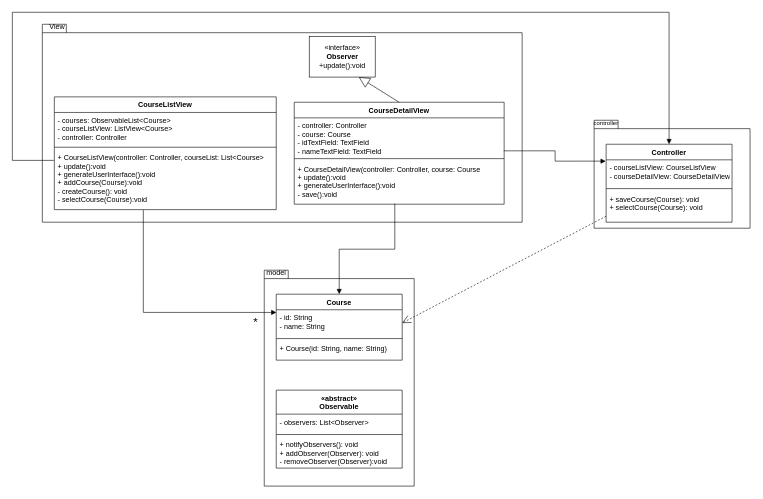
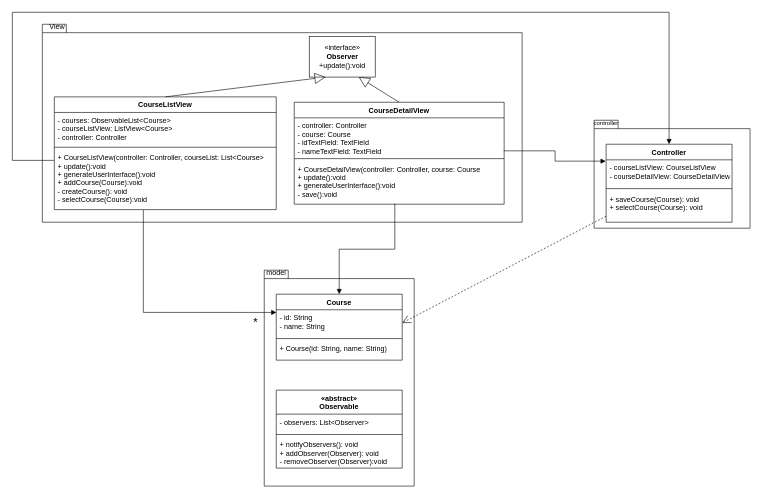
edge "CourseListView" -> "«interface» Observer +update():void": added
